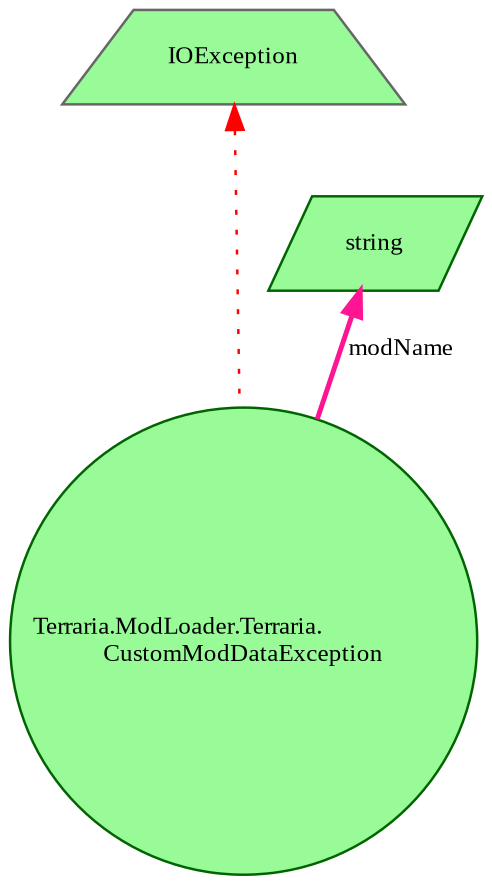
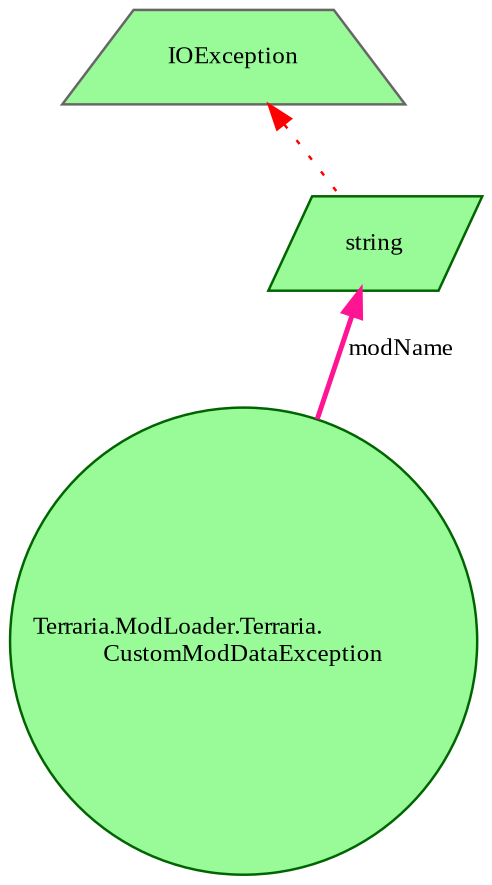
edge "Terraria.ModLoader.Terraria. CustomModDataException" -> "IOException": now "string" -> "IOException"
